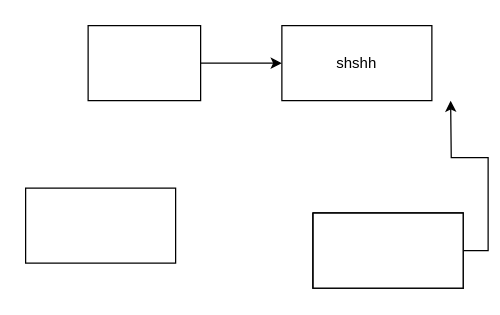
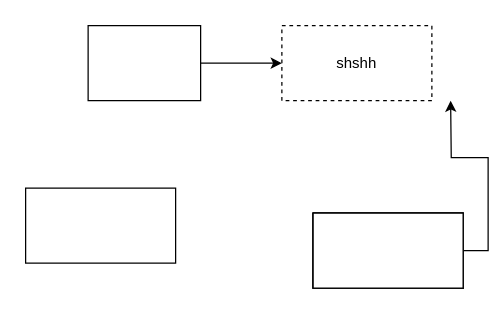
node "shshh": style solid -> dashed
